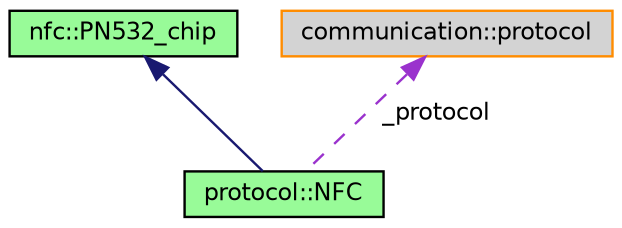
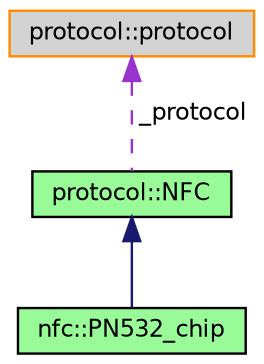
node "communication::protocol": label "communication::protocol" -> "protocol::protocol"
edge "protocol::NFC" -> "nfc::PN532_chip": reversed
